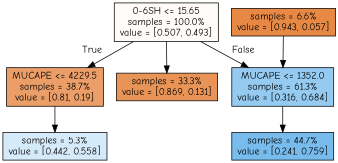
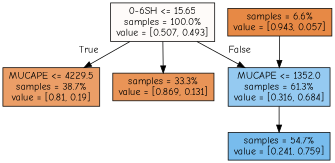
node "samples = 5.3% value = [0.442, 0.558]": removed
node "samples = 44.7% value = [0.241, 0.759]": label "samples = 44.7% value = [0.241, 0.759]" -> "samples = 54.7% value = [0.241, 0.759]"
